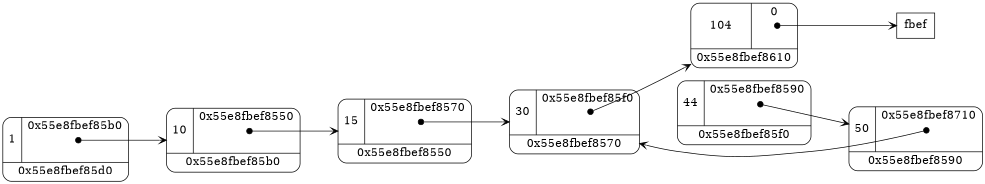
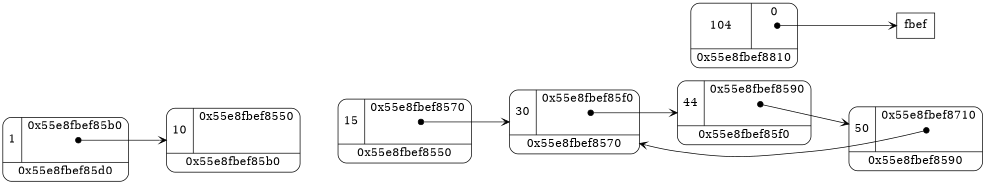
node "104": text "0x55e8fbef8610" -> "0x55e8fbef8810"
edge "104" -- "30": now "44" -- "30"
edge "15" -- "10": removed
